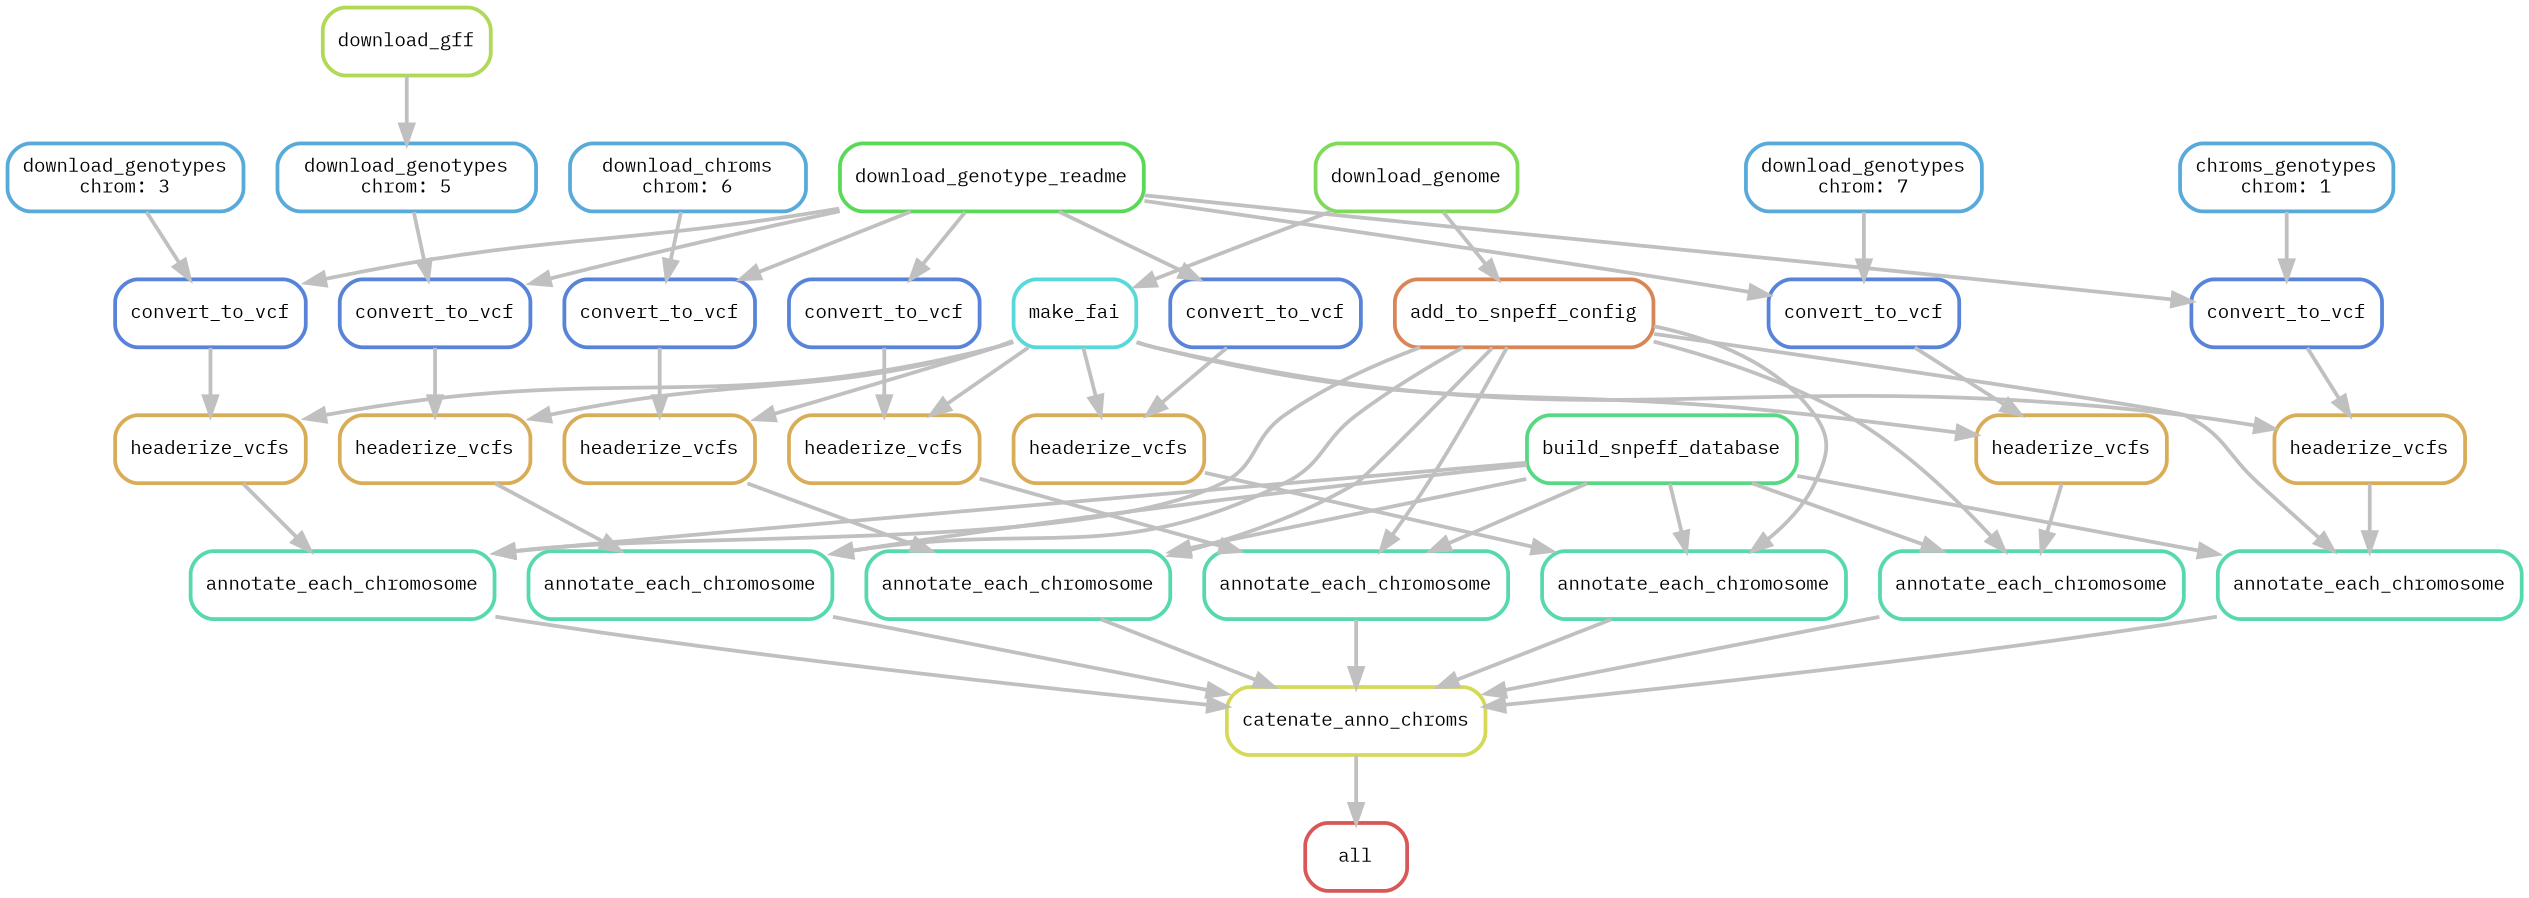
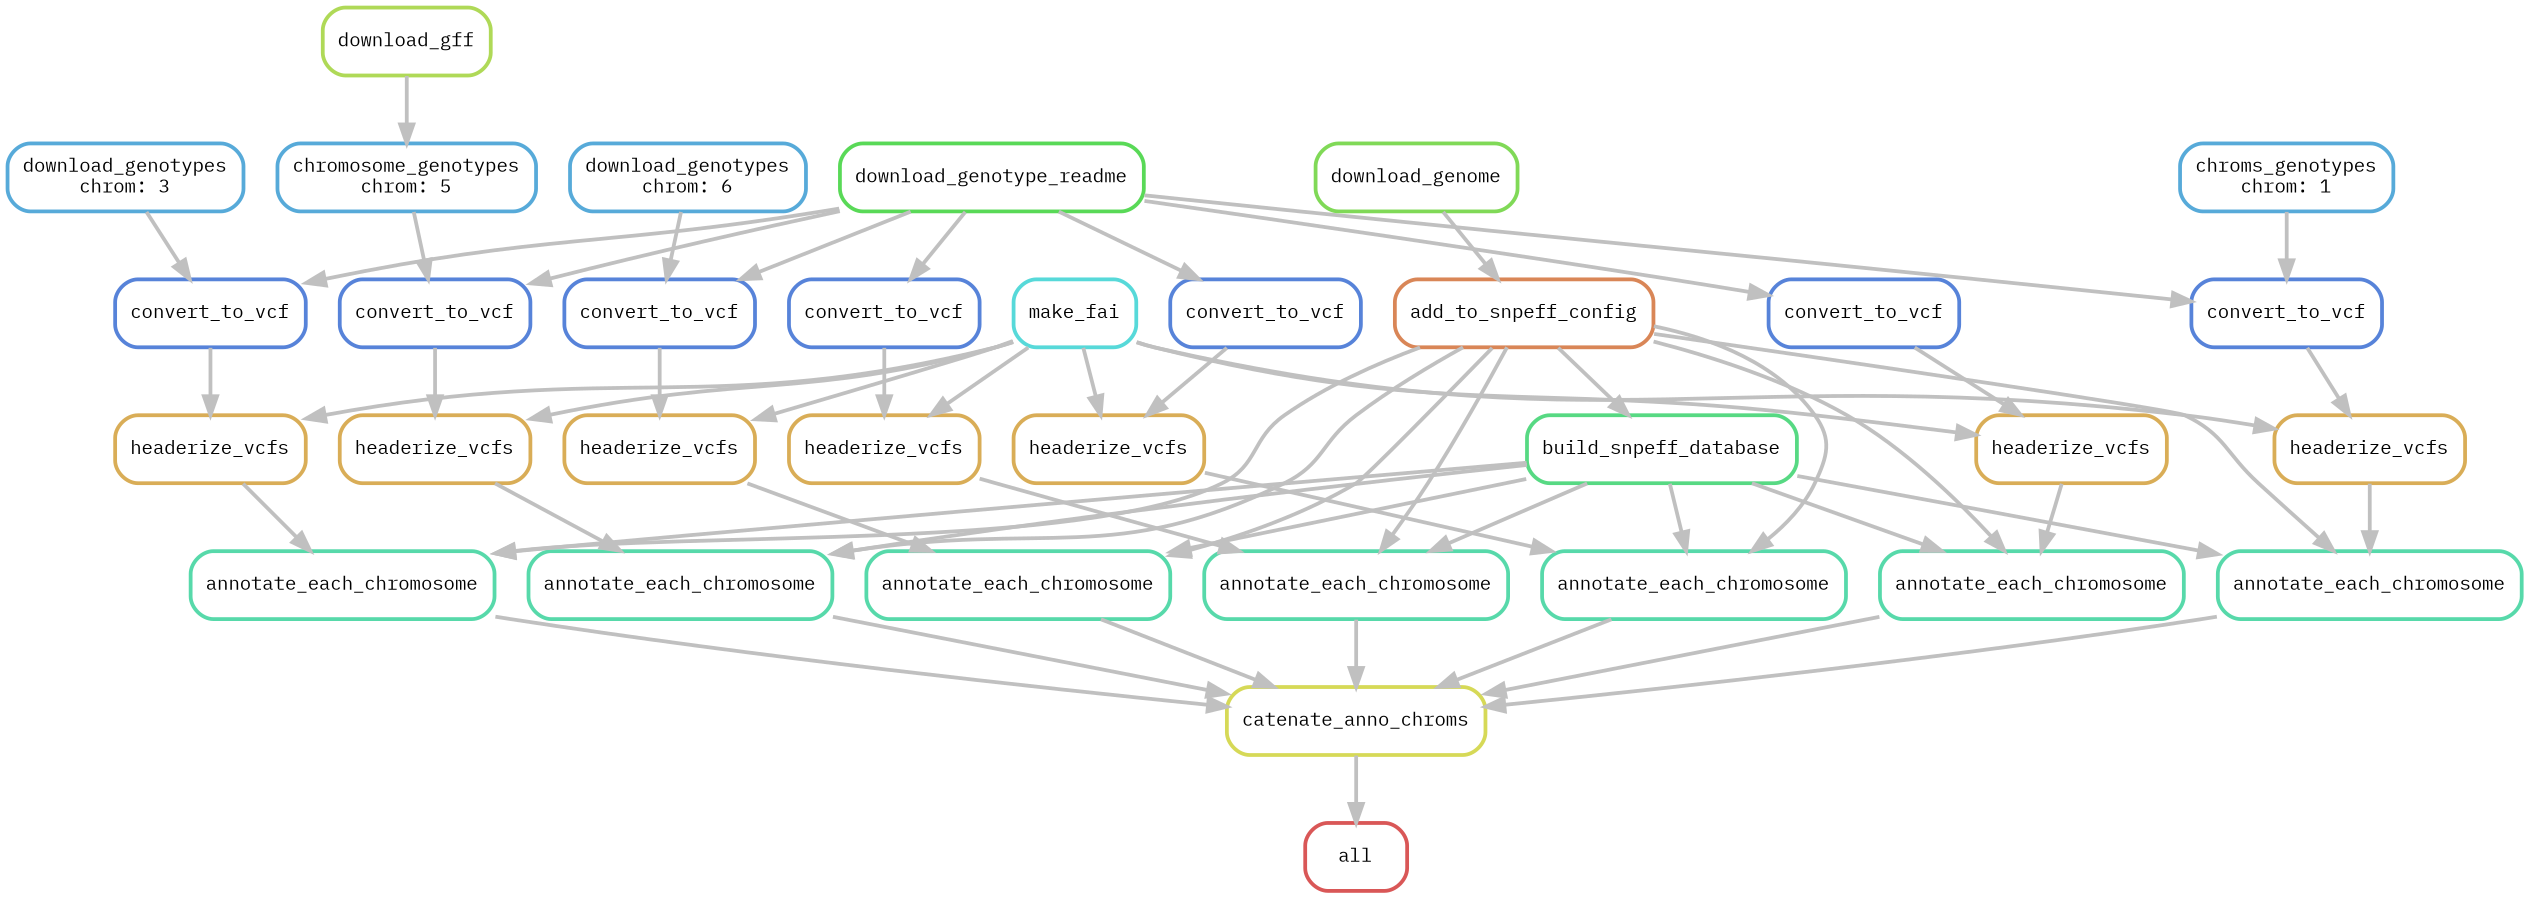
node "download_genotypes chrom: 5": label "download_genotypes chrom: 5" -> "chromosome_genotypes chrom: 5"
node "download_chroms chrom: 6": label "download_chroms chrom: 6" -> "download_genotypes chrom: 6"
node "download_genotypes chrom: 7": removed
edge "download_genome" -> "make_fai": removed
edge "add_to_snpeff_config" -> "build_snpeff_database": added
